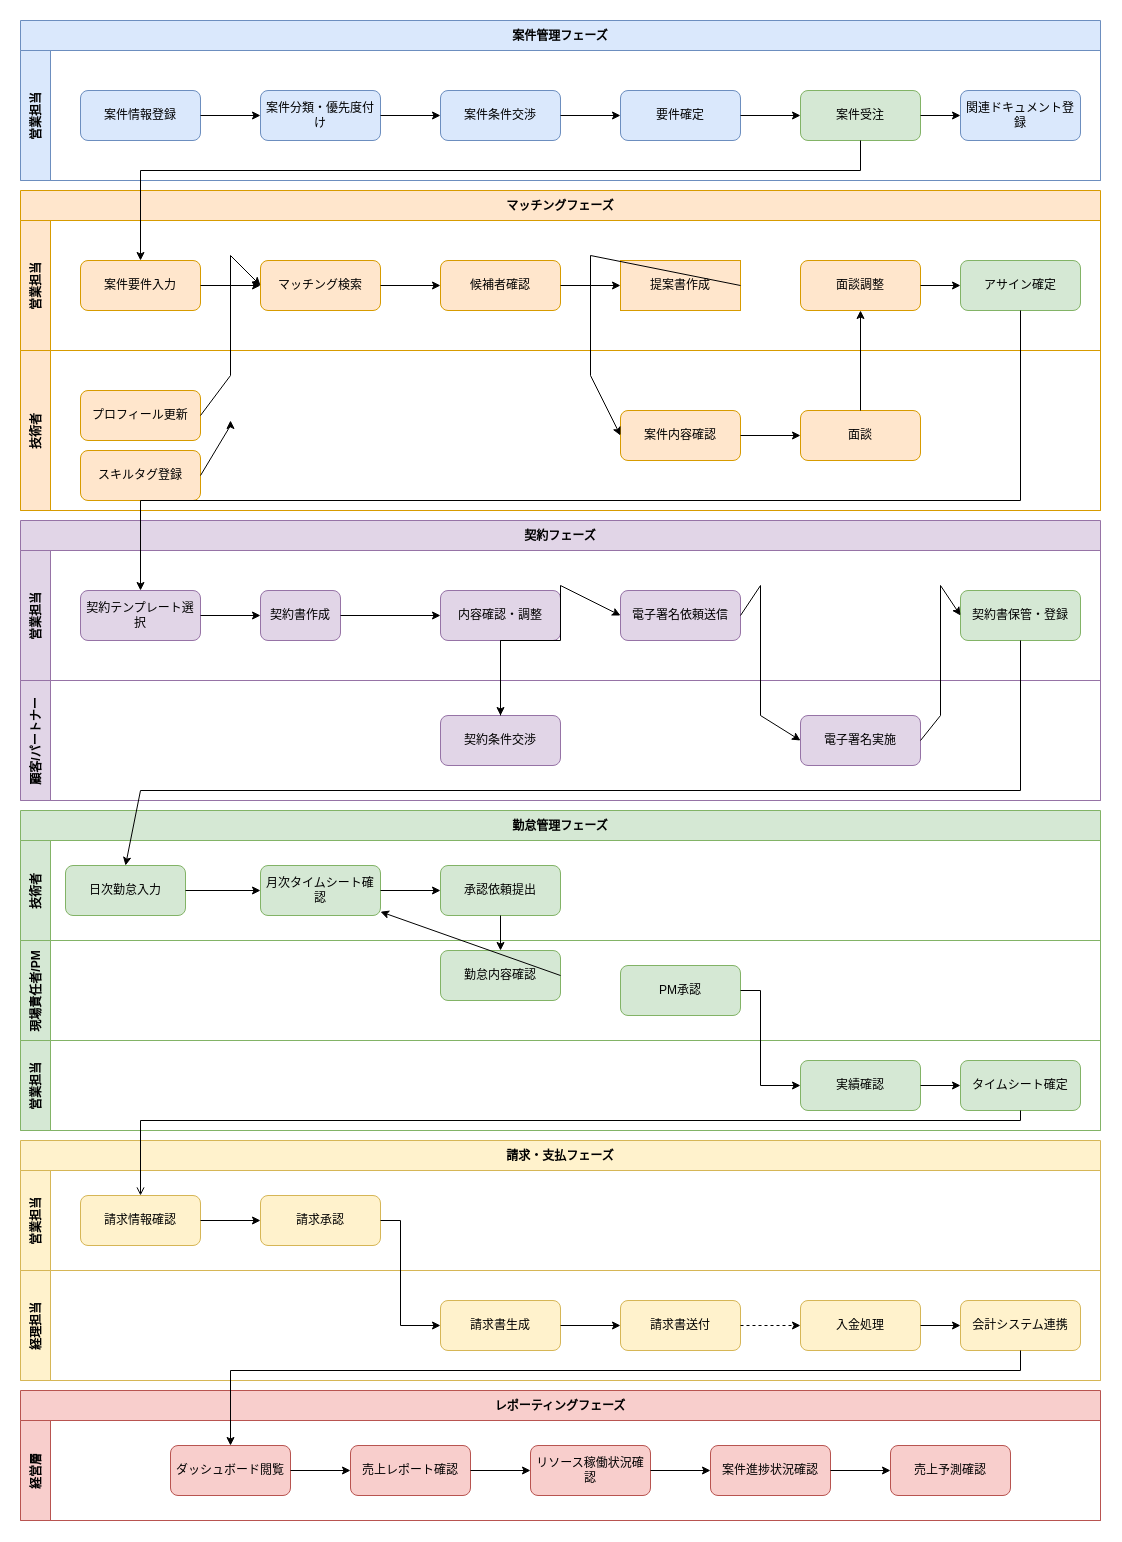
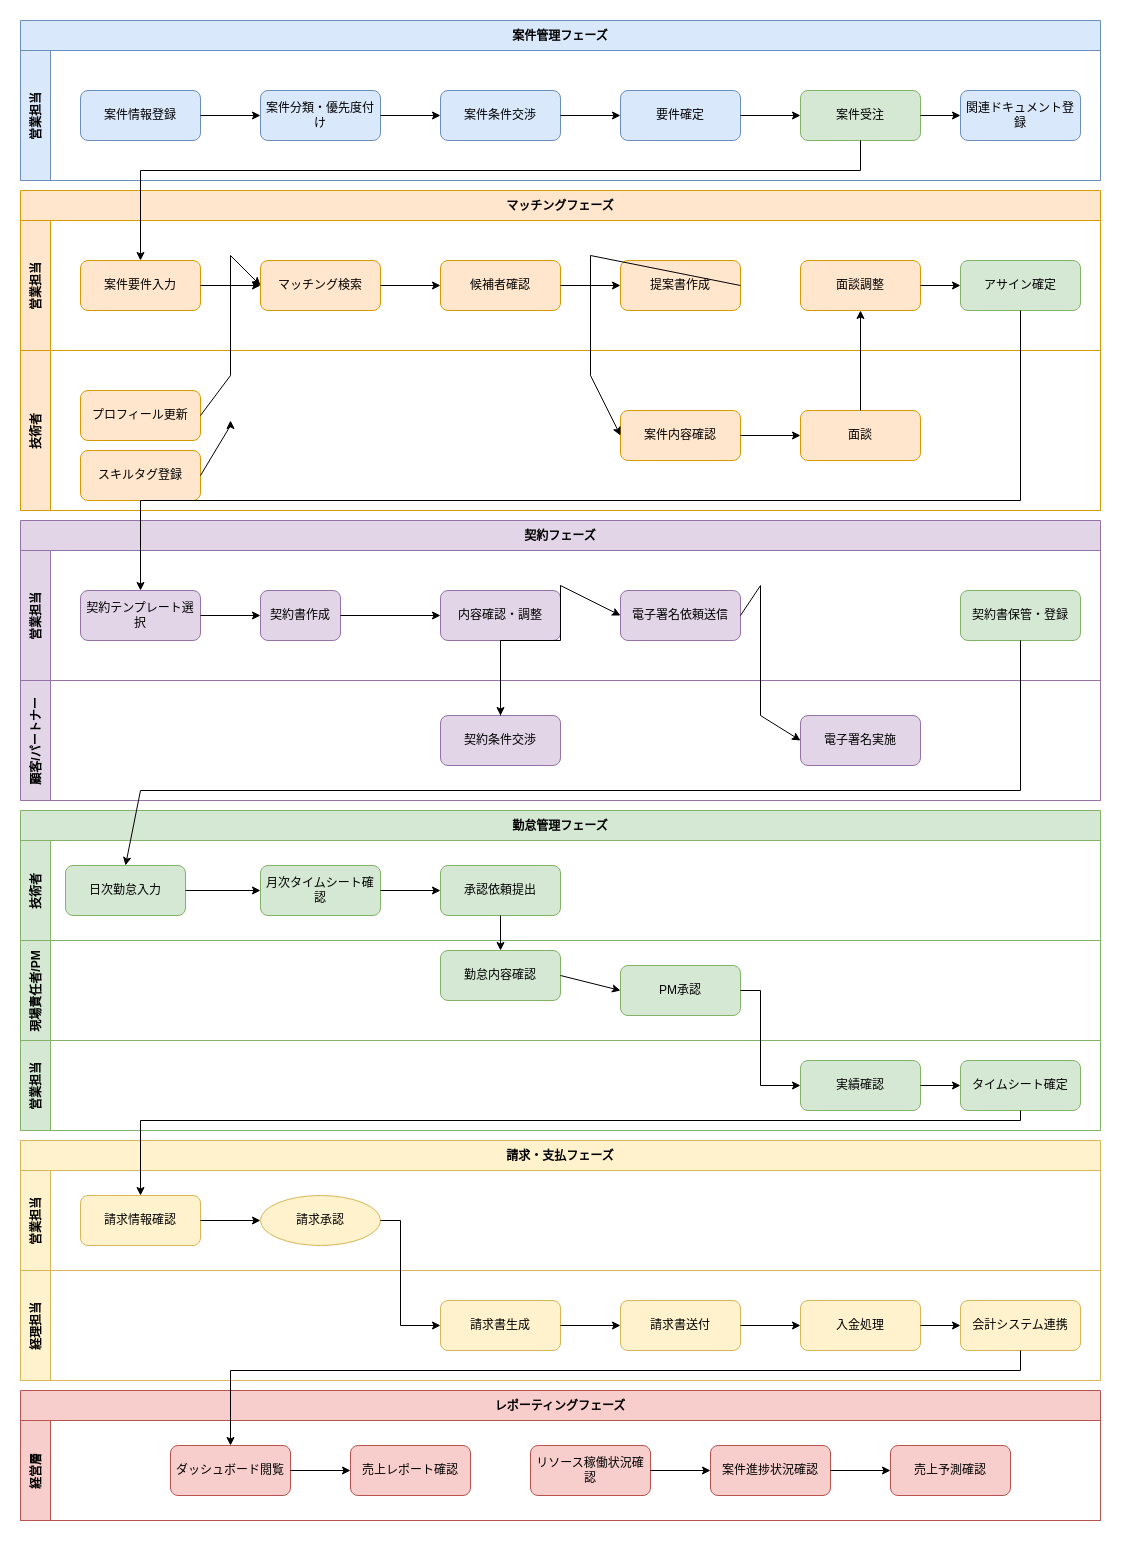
node "提案書作成": shape rectangle -> rounded rectangle
edge "電子署名実施" -> "契約書保管・登録": removed
edge "勤怠内容確認" -> "月次タイムシート確認": now "勤怠内容確認" -> "PM承認"
edge "タイムシート確定" -> "請求情報確認": arrowhead open -> classic
node "請求承認": shape rounded rectangle -> ellipse
edge "請求書送付" -> "入金処理": style dashed -> solid
edge "売上レポート確認" -> "リソース稼働状況確認": removed
